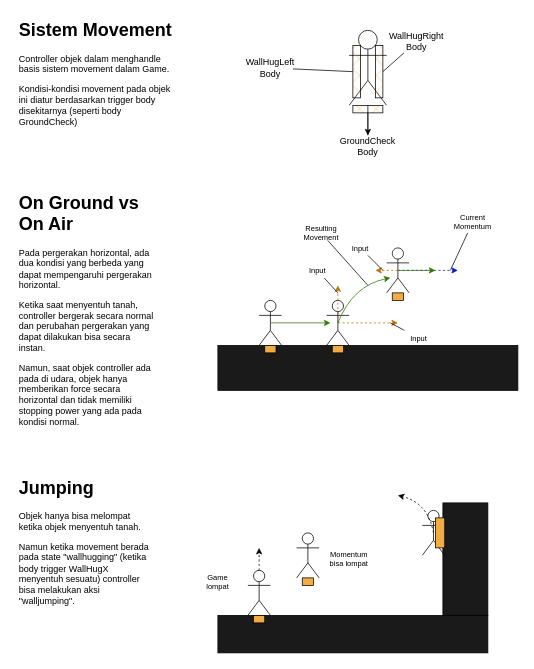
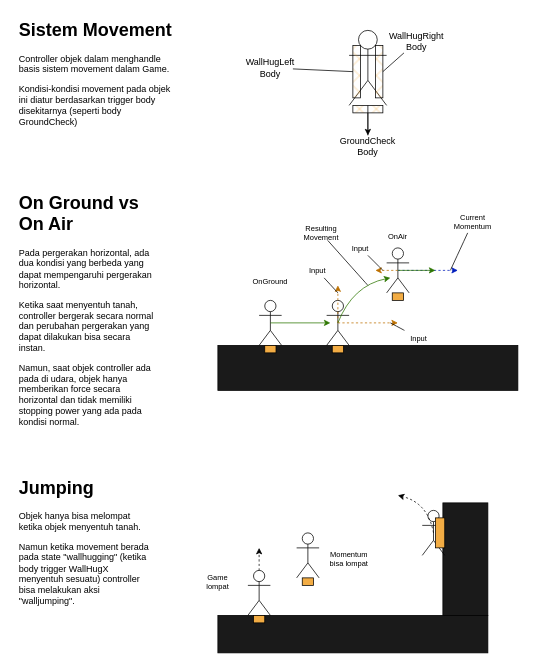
node "OnAir": added
node "OnGround": added
